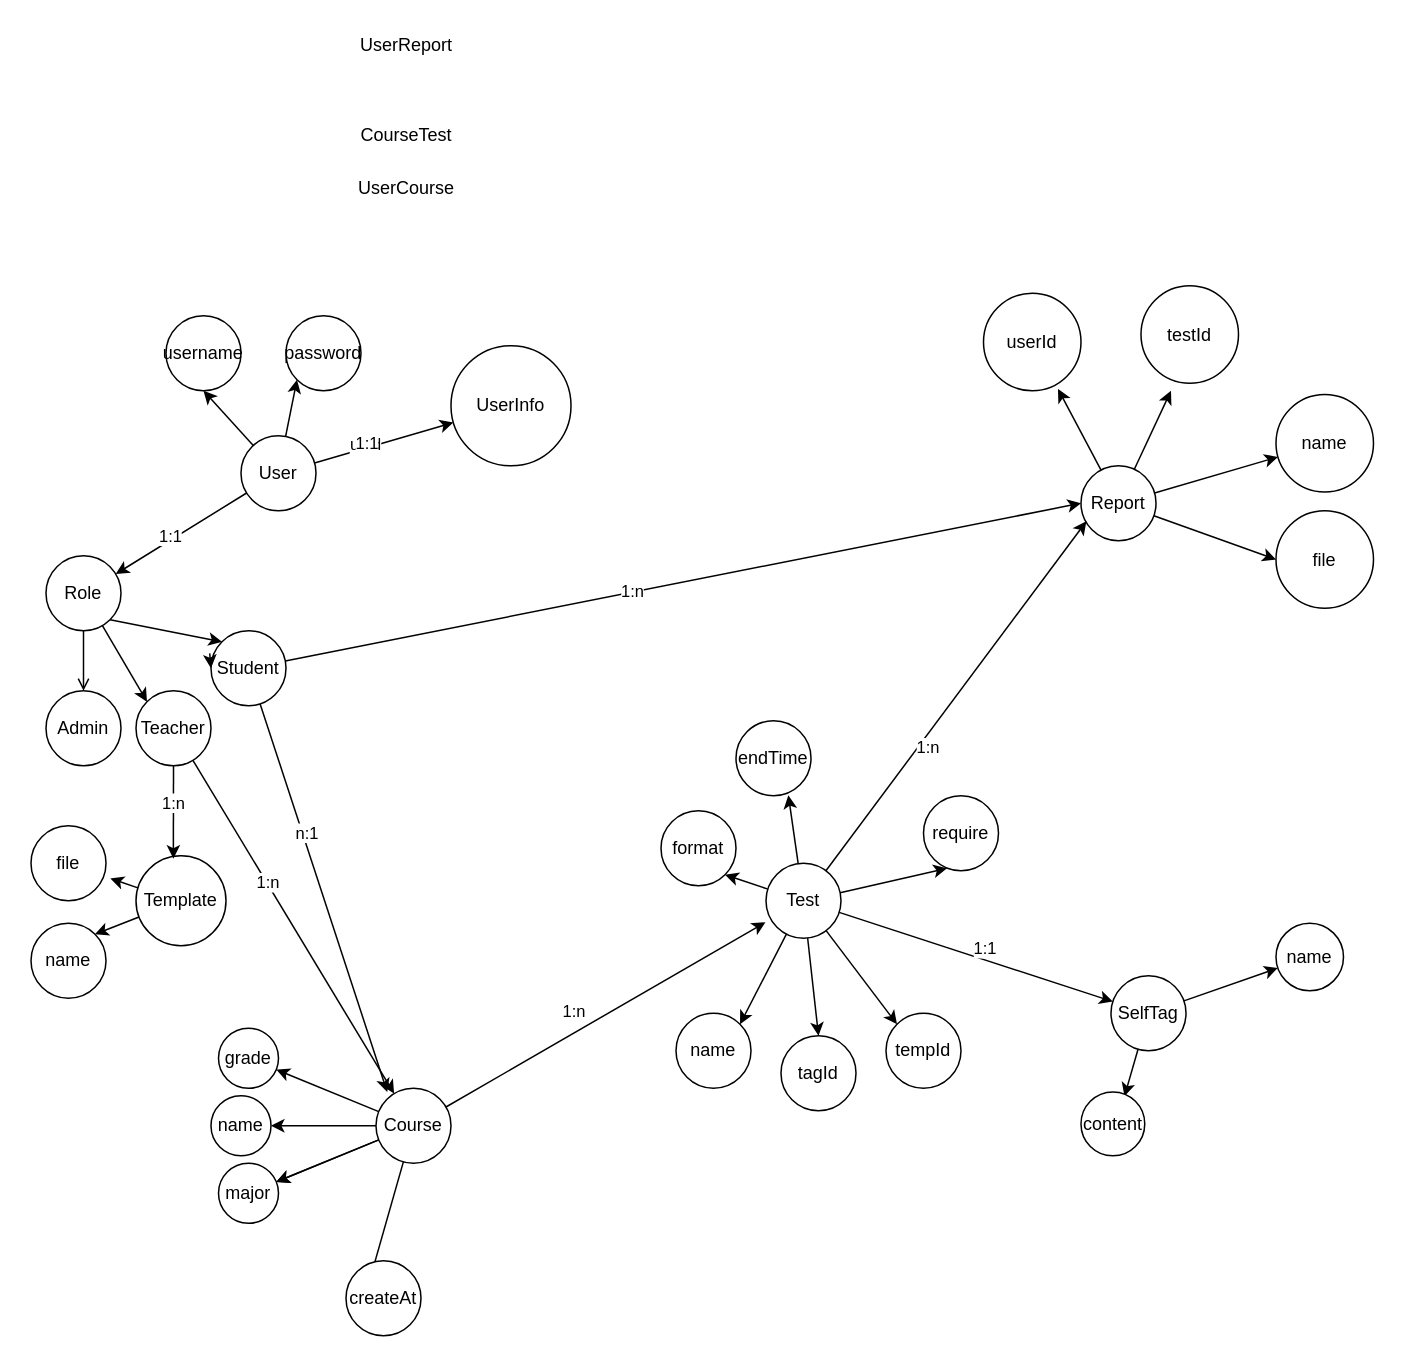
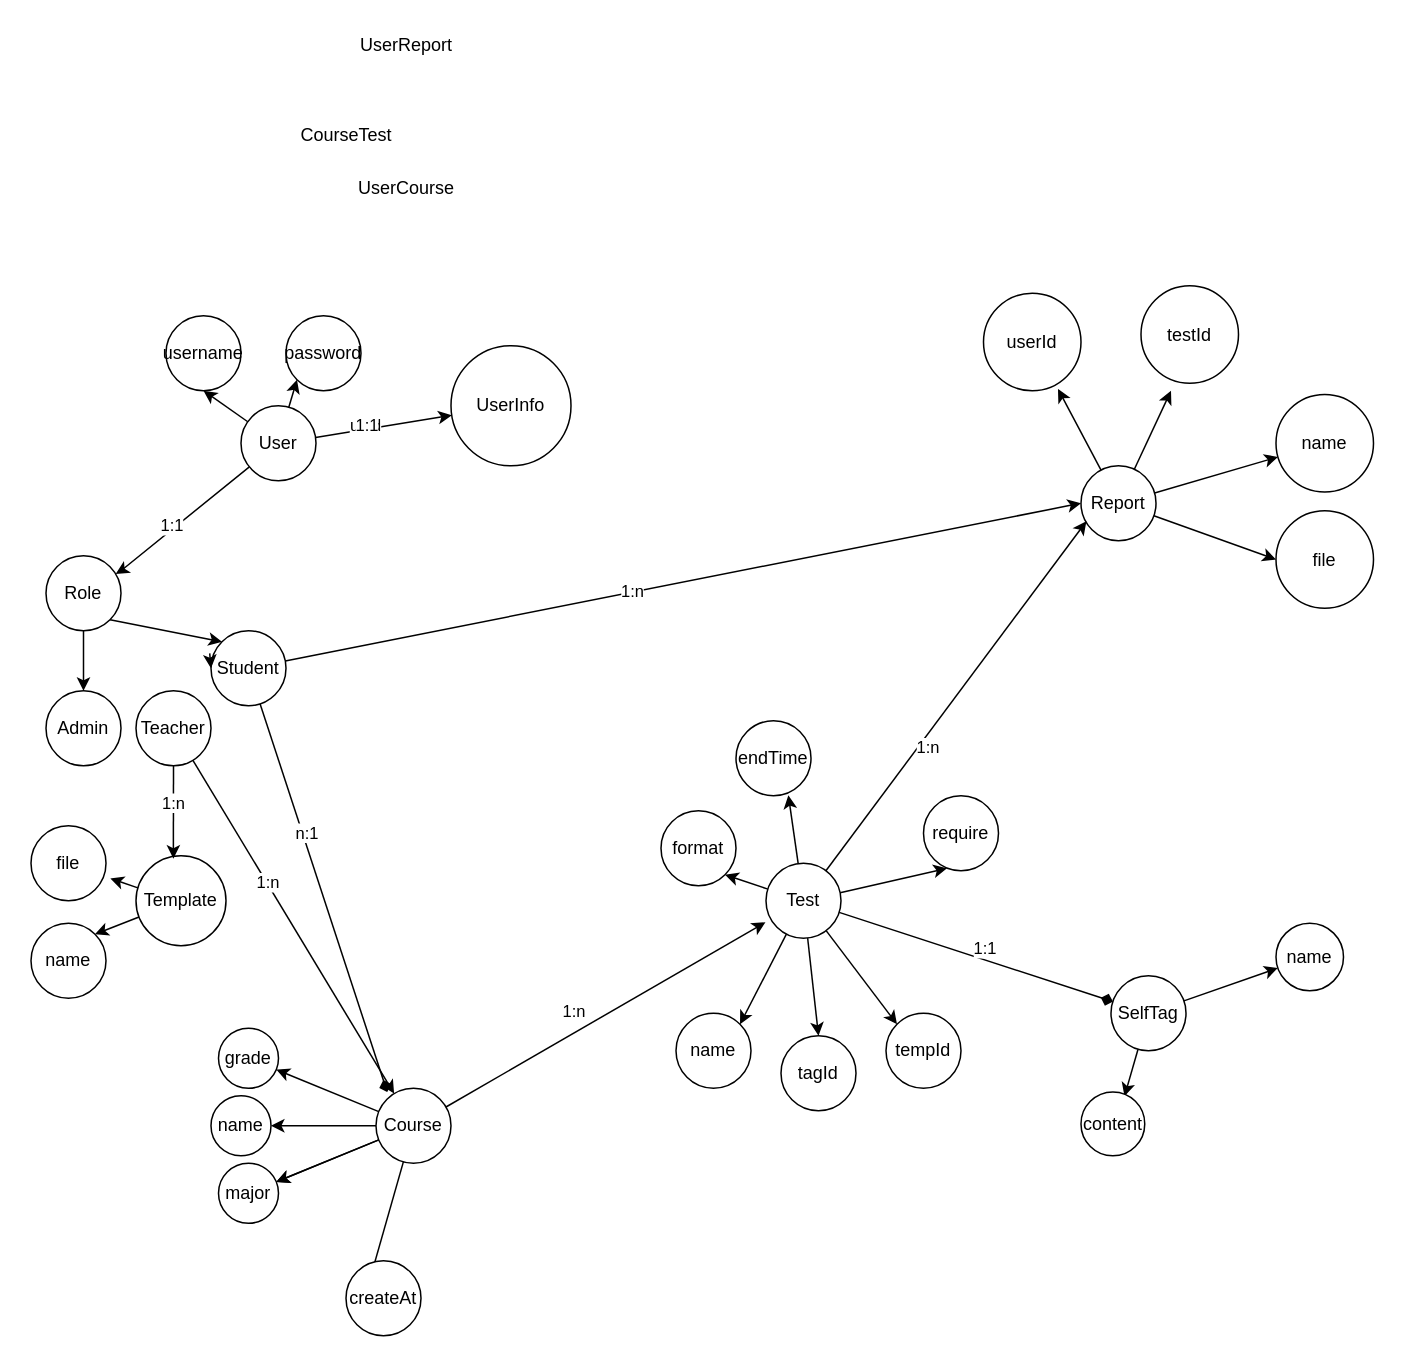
node "CourseTest": moved (406, 136) -> (346, 136)
node "User": moved (278, 473) -> (278, 443)
edge "Role" -> "Teacher": removed
edge "Role" -> "Admin": arrowhead open -> classic
edge "Test" -> "SelfTag": arrowhead classic -> diamond
edge "Student" -> "Course": arrowhead classic -> diamond
